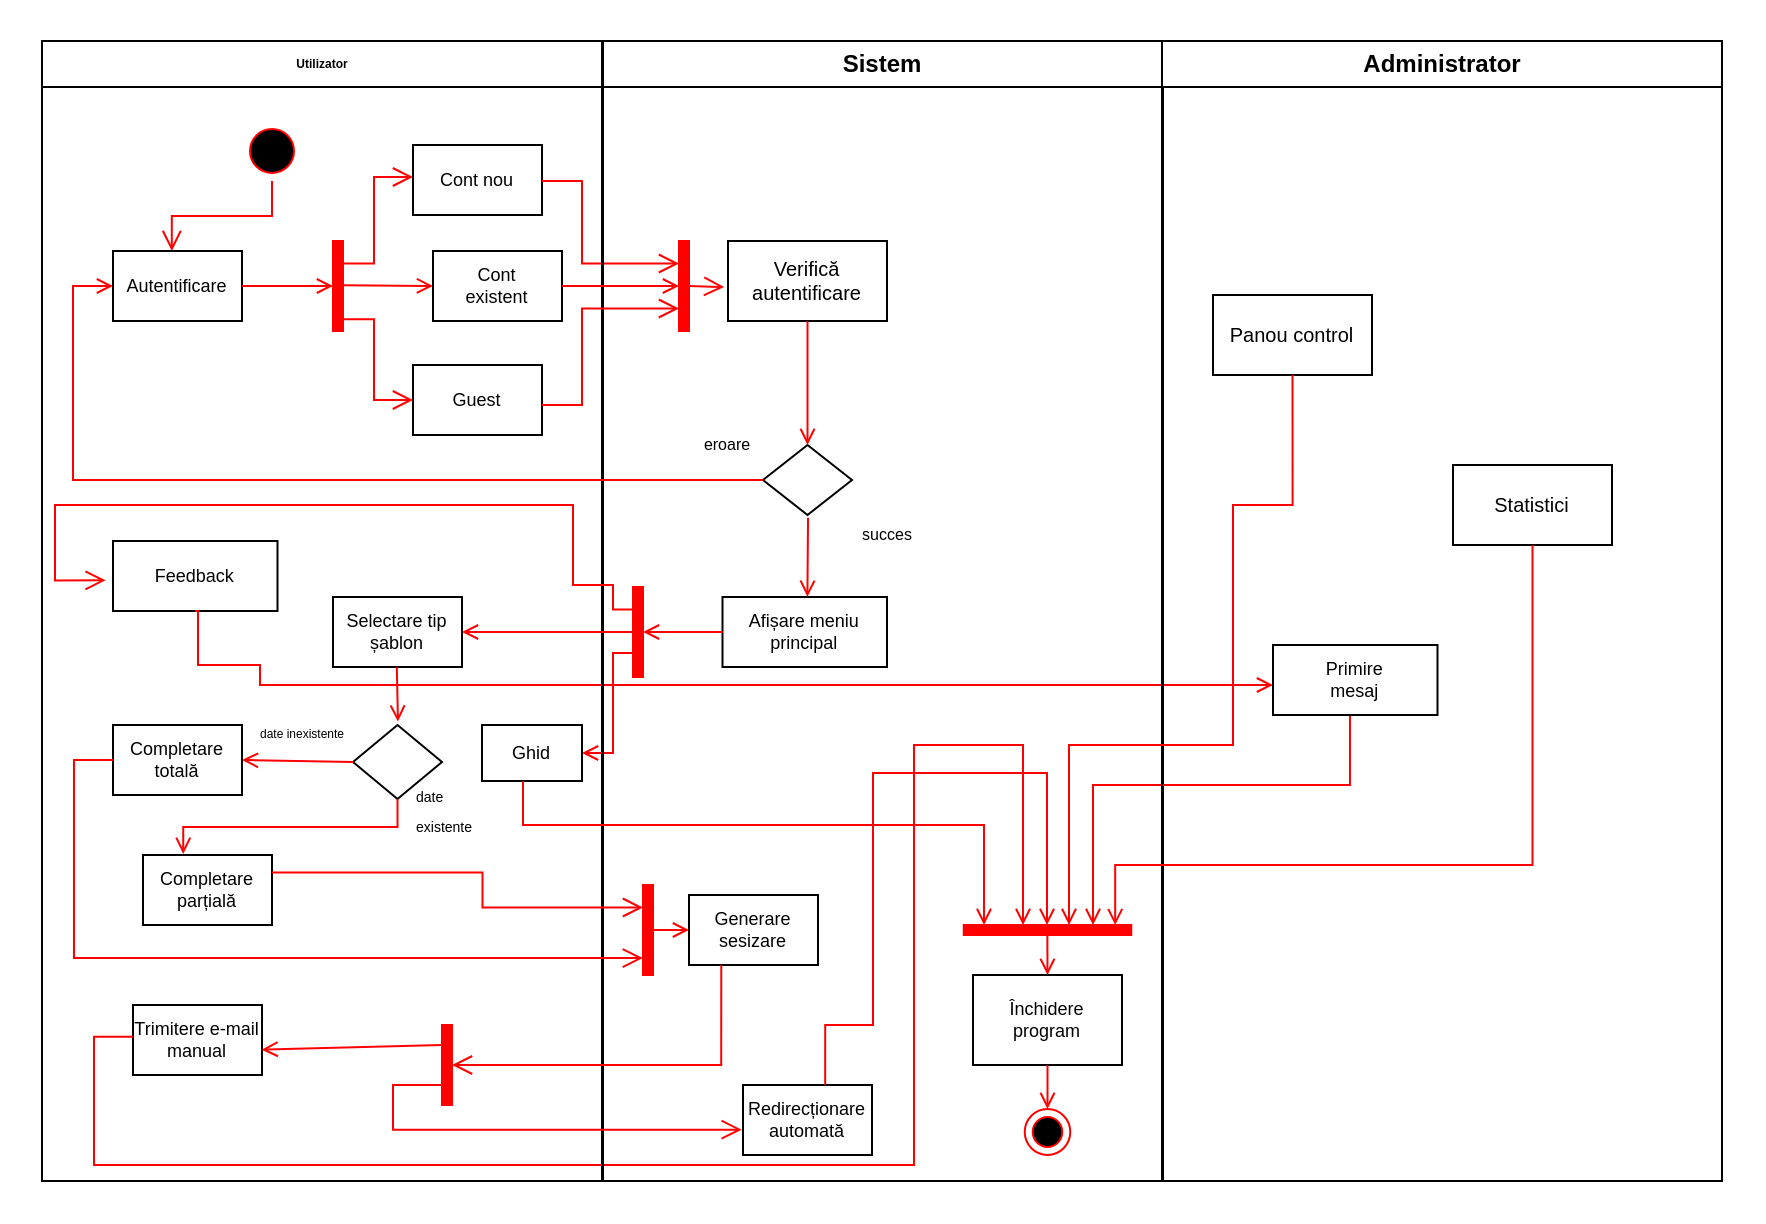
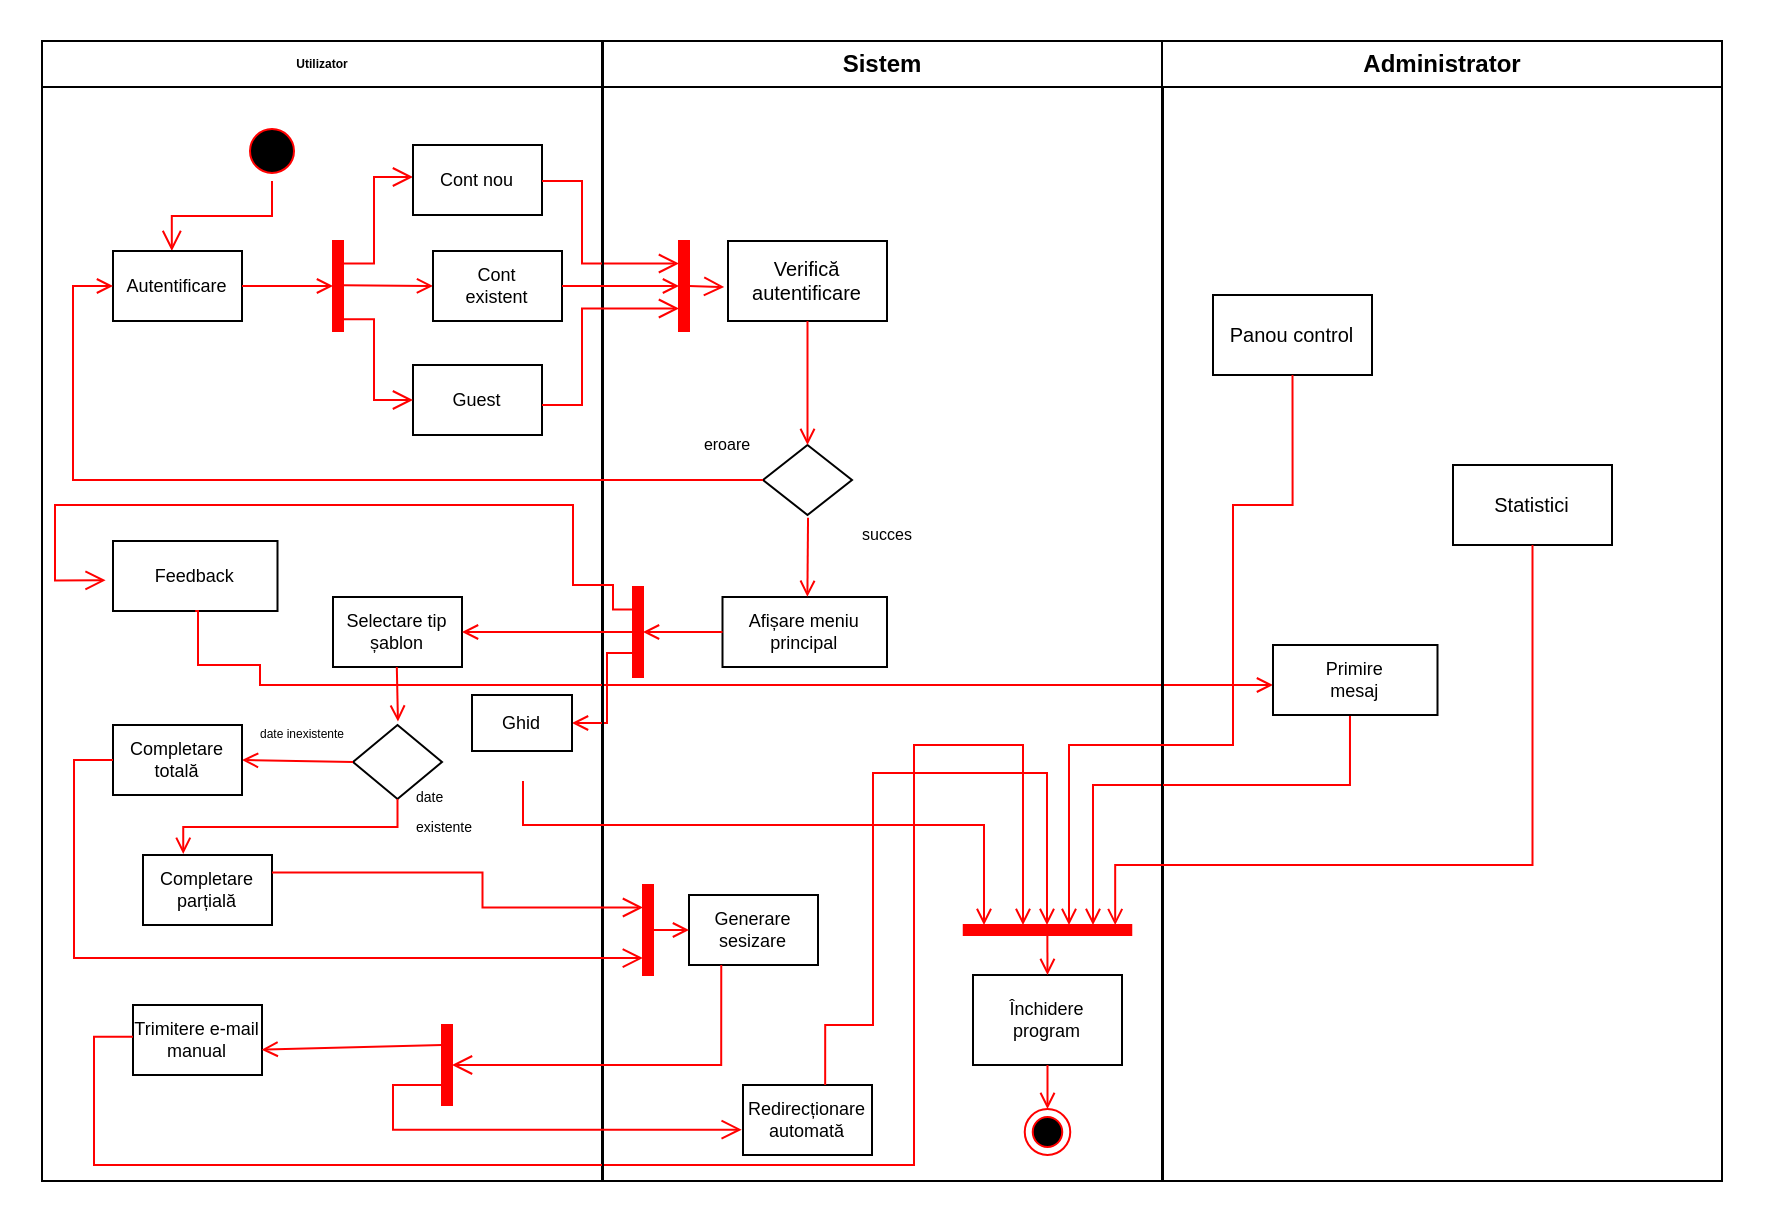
node "Ghid": moved (532, 753) -> (522, 723)
